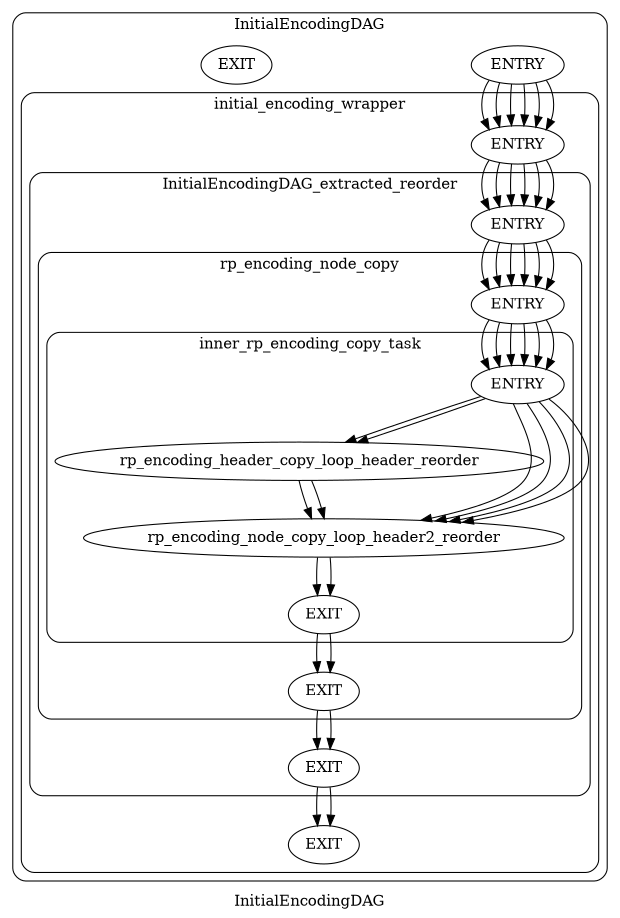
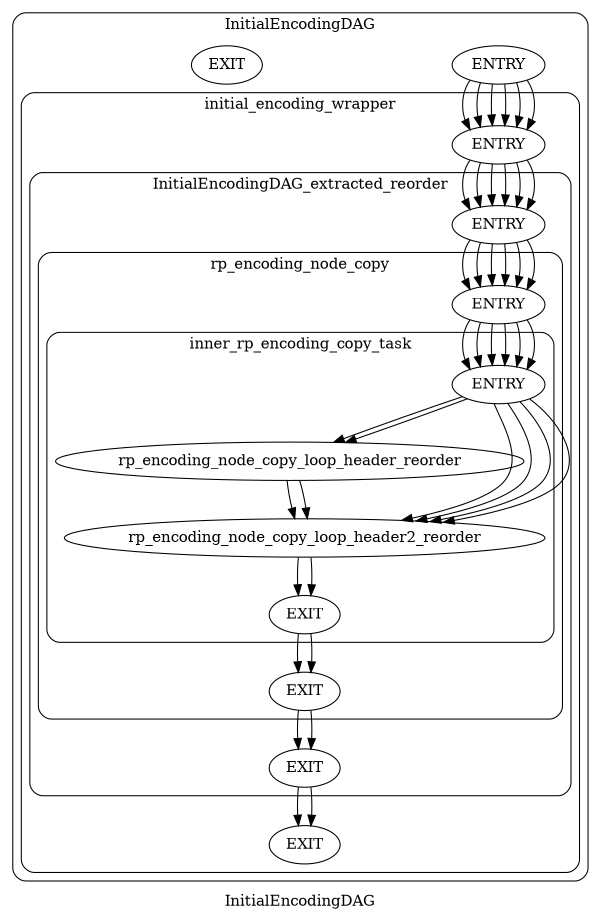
node "rp_encoding_header_copy_loop_header_reorder": label "rp_encoding_header_copy_loop_header_reorder" -> "rp_encoding_node_copy_loop_header_reorder"
